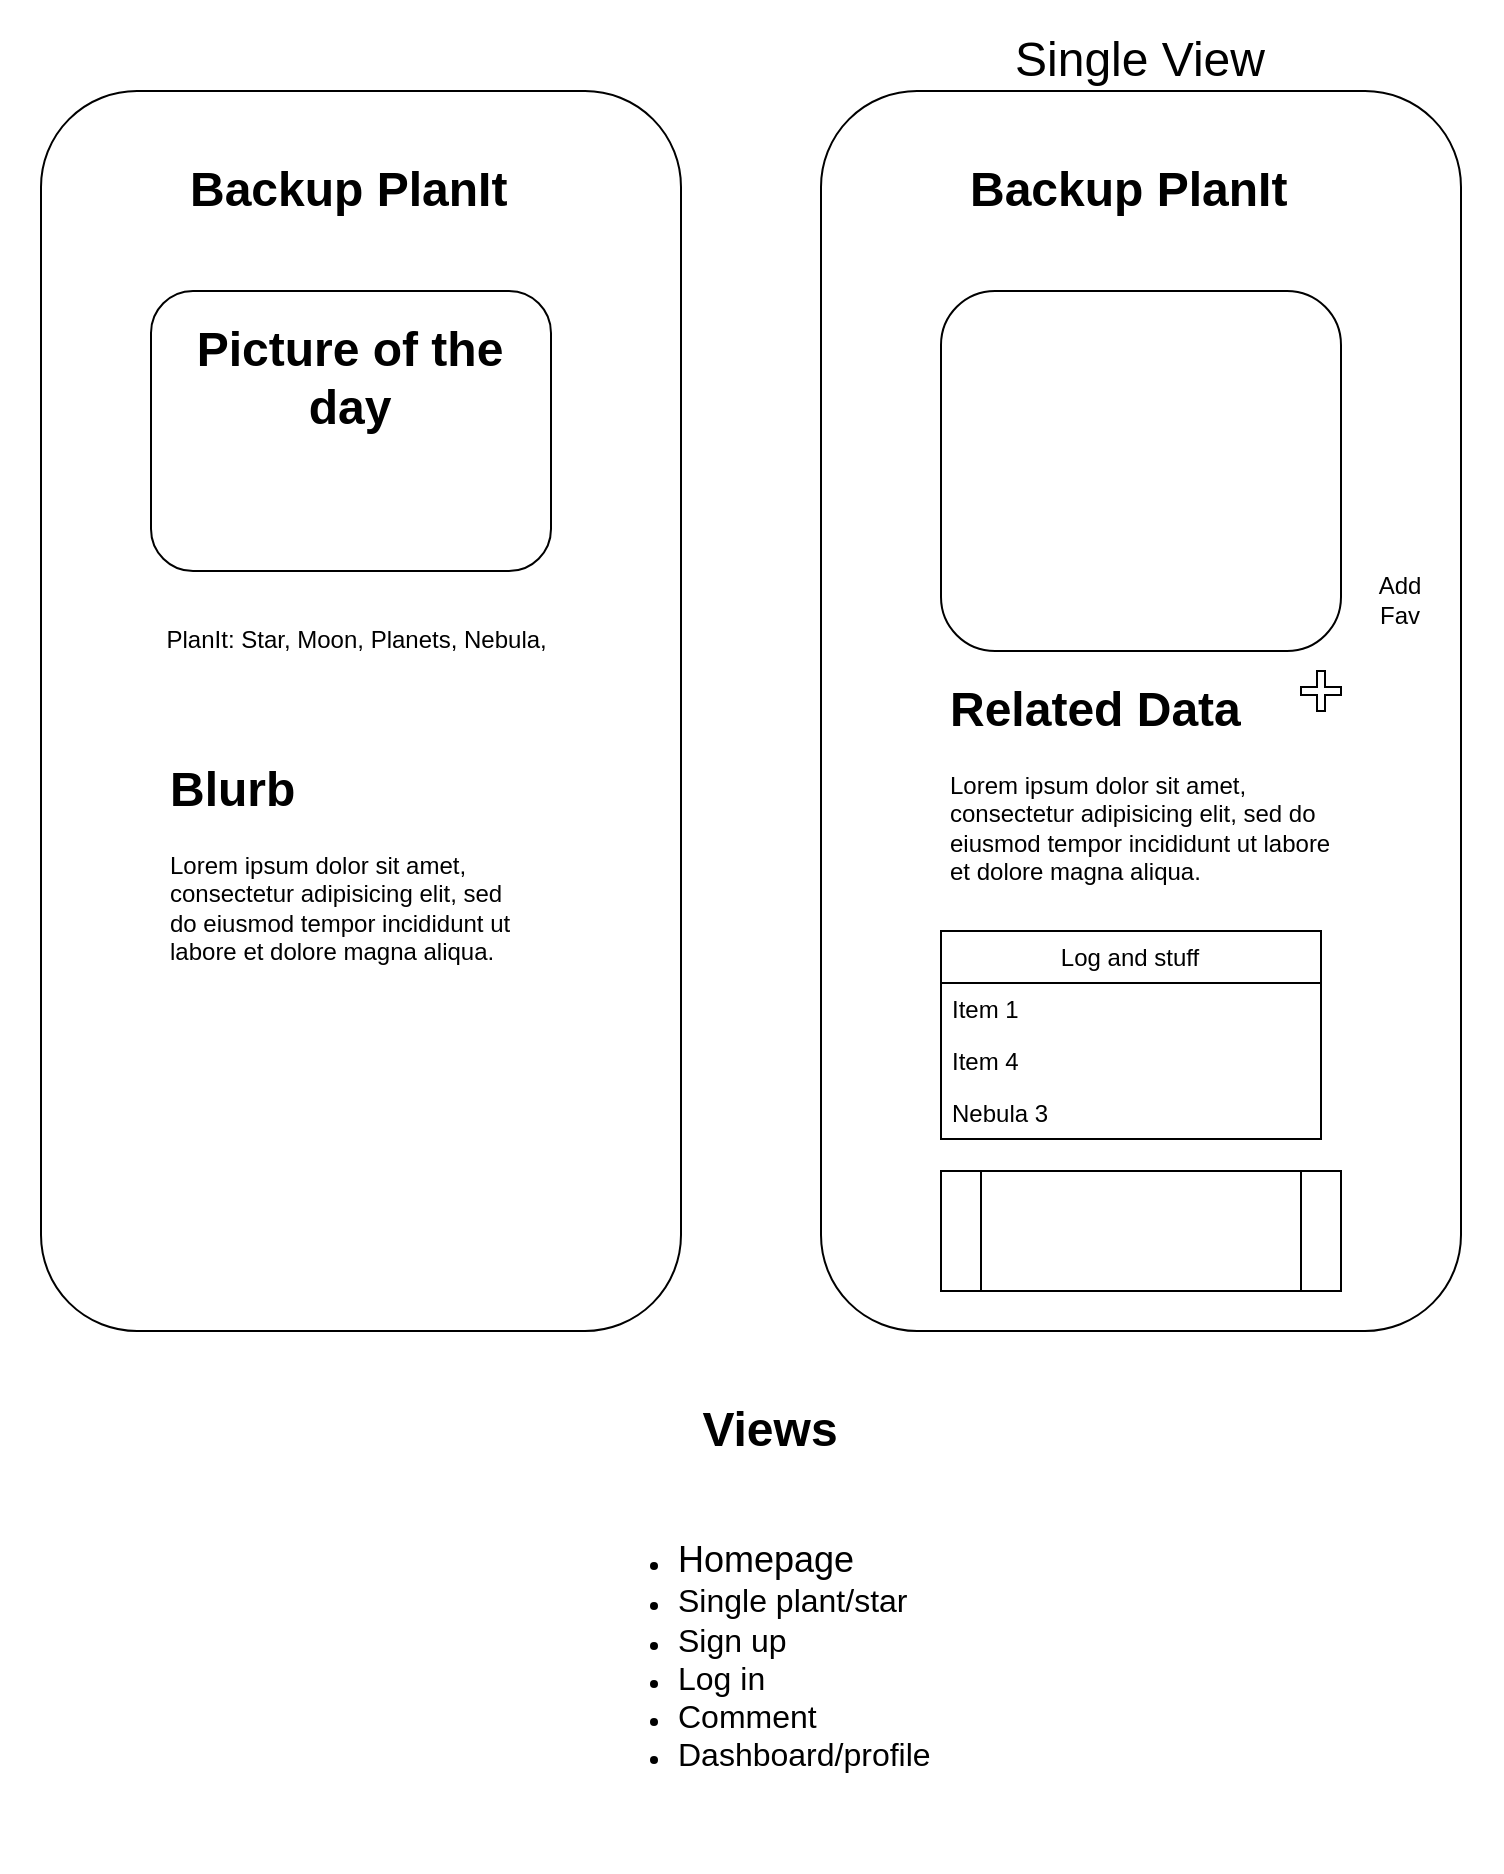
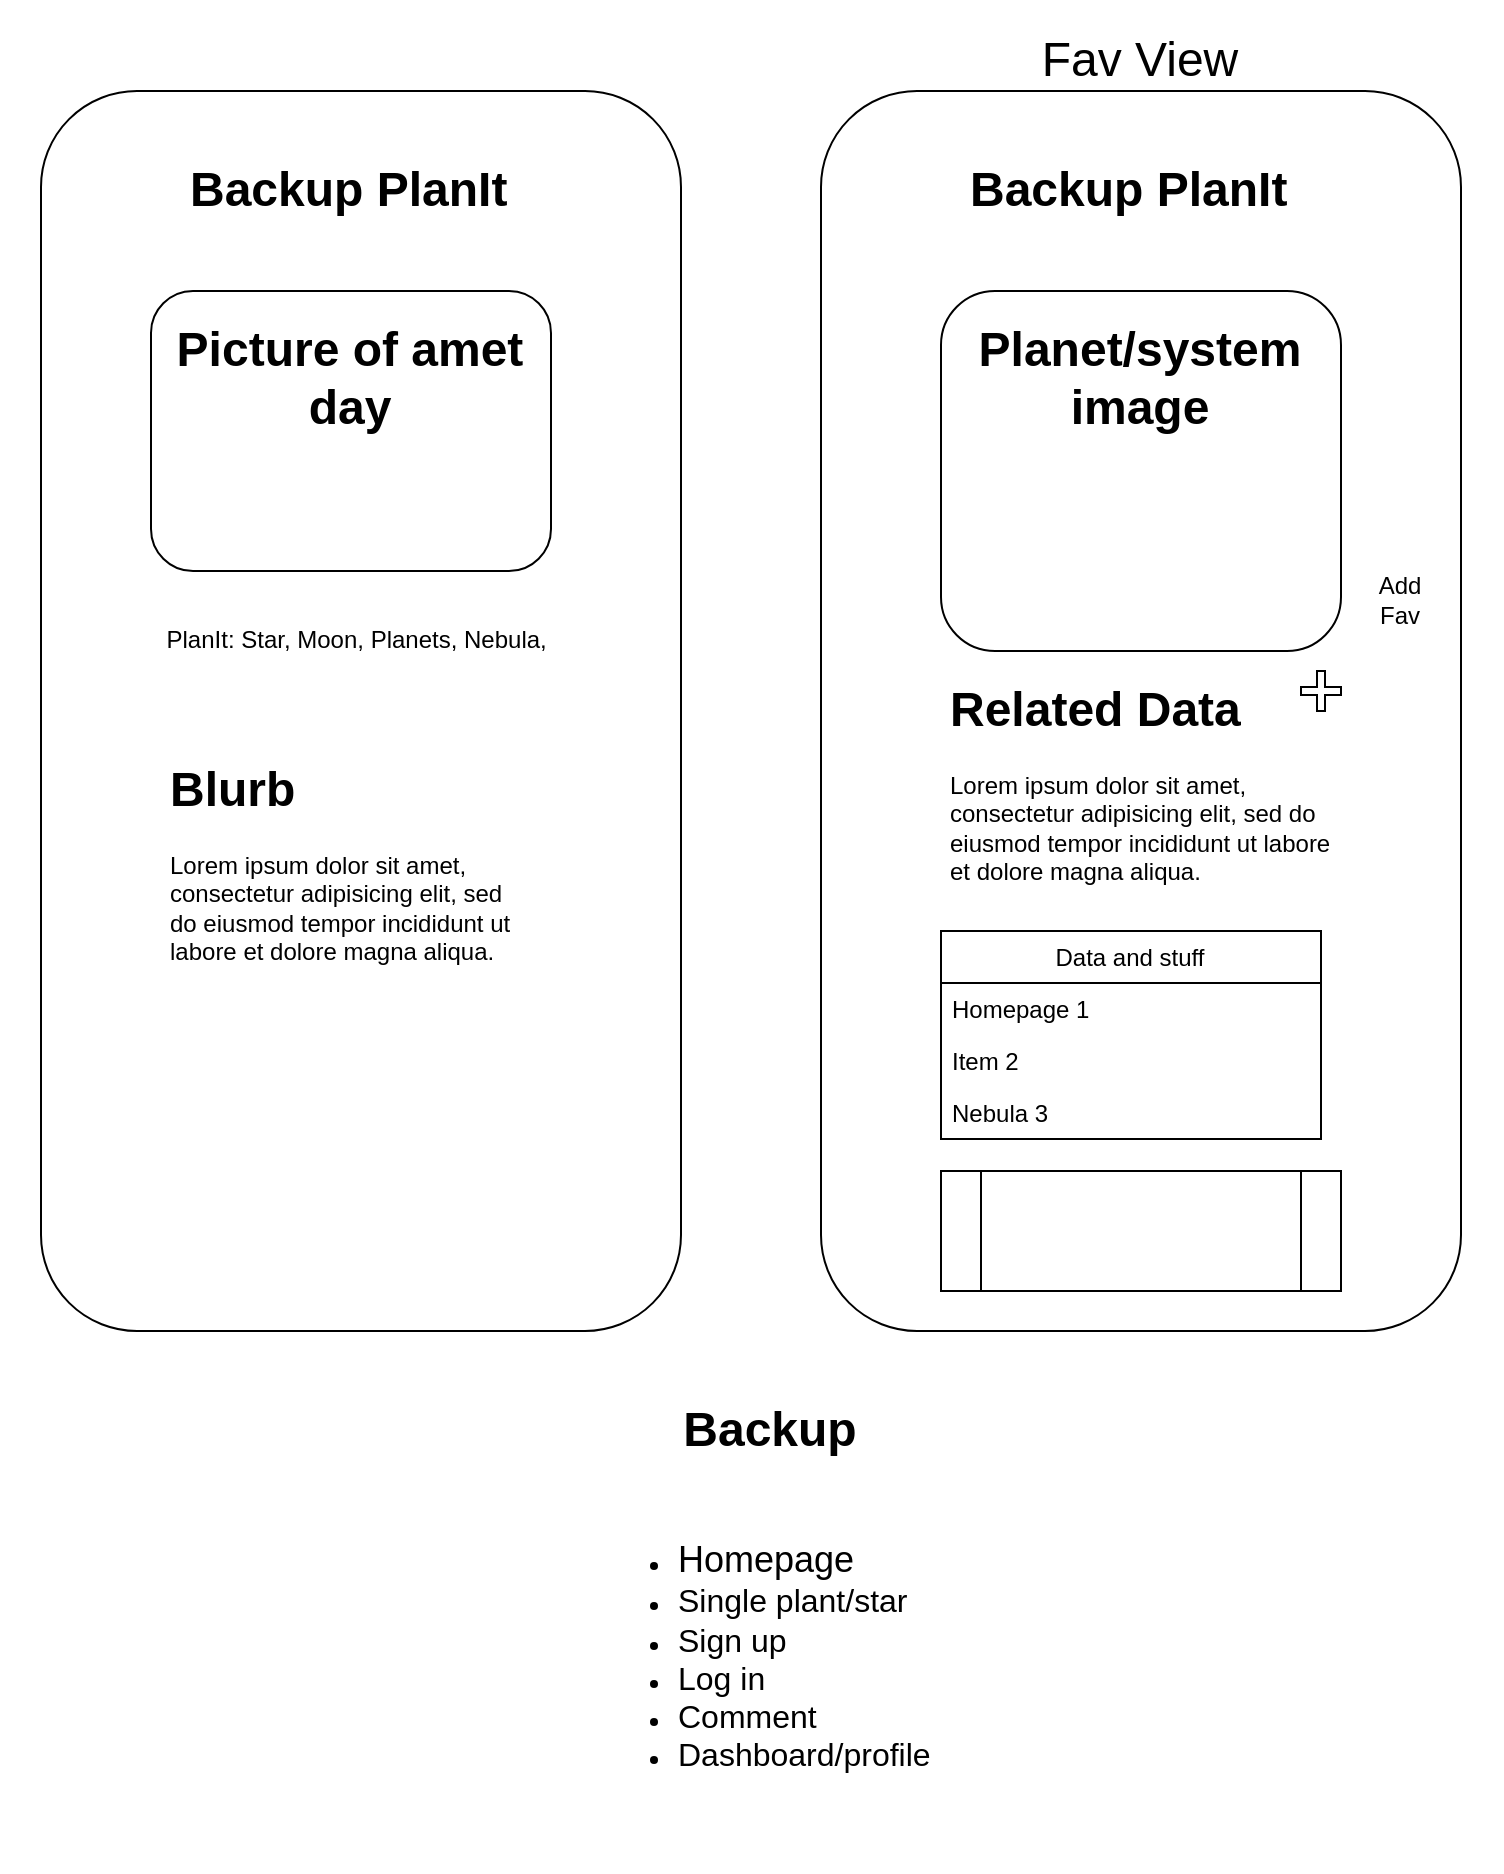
node "Single View": label "Single View" -> "Fav View"
node "Picture of the day": label "Picture of the day" -> "Picture of amet day"
node "Planet/system image": added
node "Log and stuff": label "Log and stuff" -> "Data and stuff"
node "Item 1": label "Item 1" -> "Homepage 1"
node "Item 4": label "Item 4" -> "Item 2"
node "Views": label "Views" -> "Backup"
